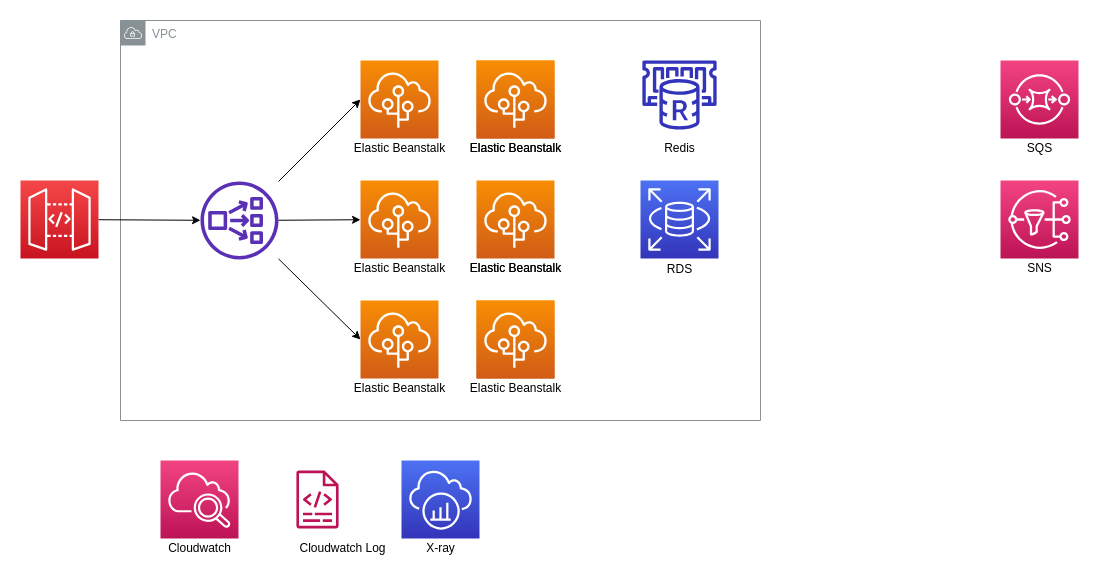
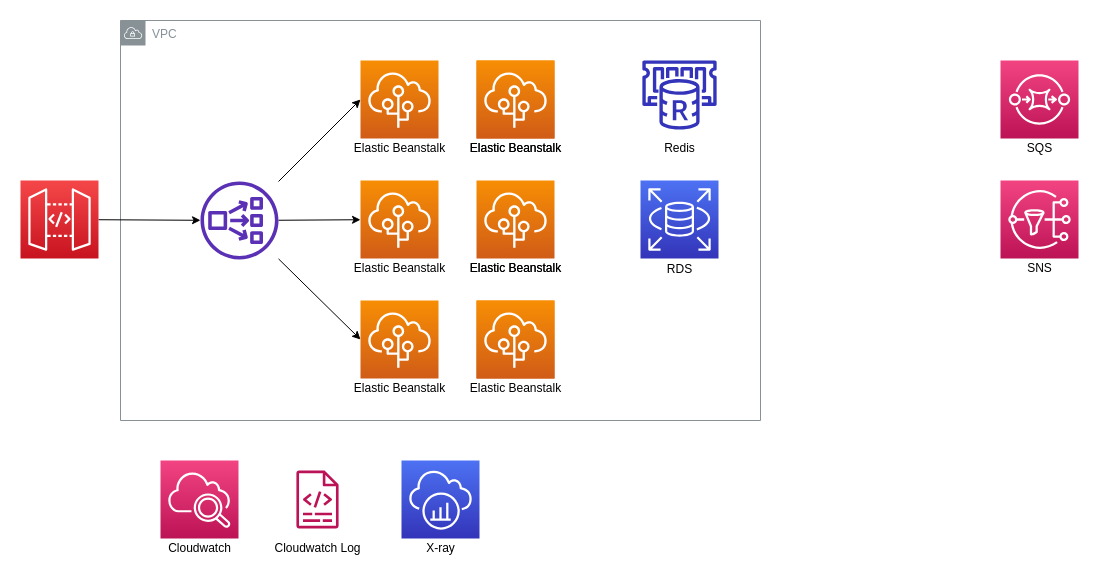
node "Cloudwatch Log": moved (343, 549) -> (318, 549)
